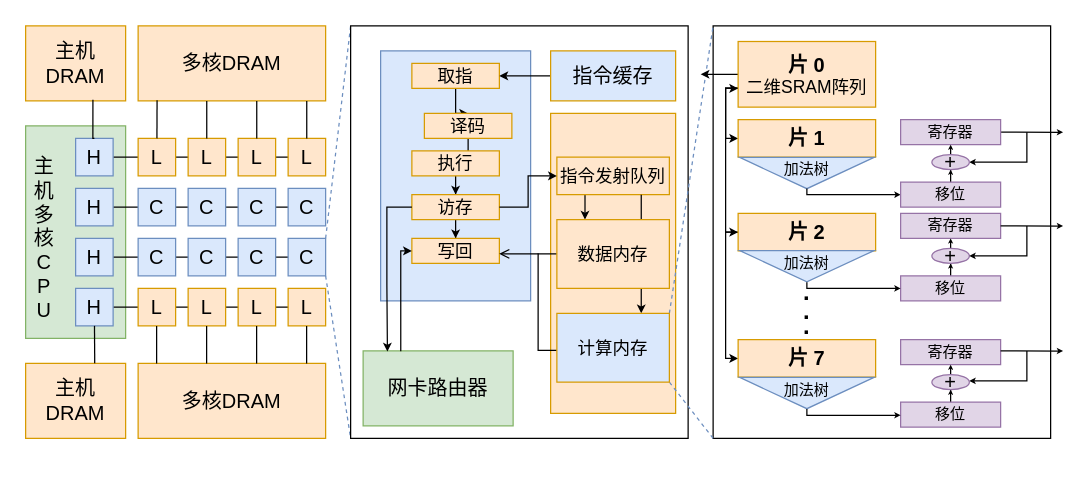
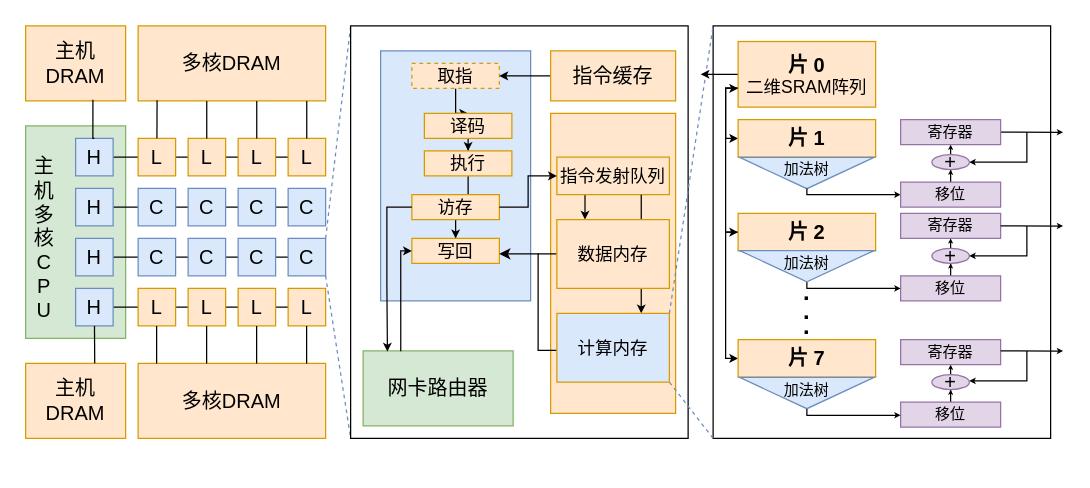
node "取指": style solid -> dashed
node "指令缓存": fillcolor #dae8fc -> #ffe6cc
node "执行": moved (456, 163) -> (468, 163)
edge "数据内存" -> "写回": arrowhead open -> classic
